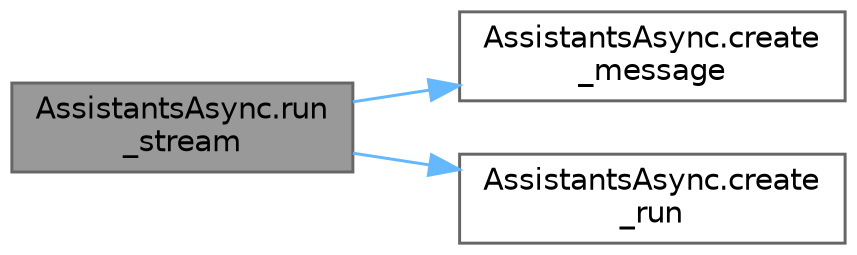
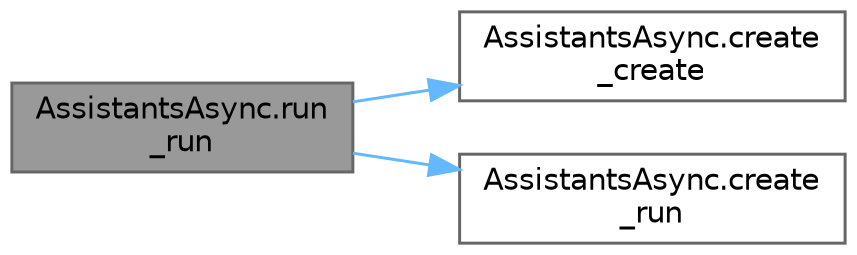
node "AssistantsAsync.create _message": label "AssistantsAsync.create _message" -> "AssistantsAsync.create _create"
node "AssistantsAsync.run _stream": label "AssistantsAsync.run _stream" -> "AssistantsAsync.run _run"
